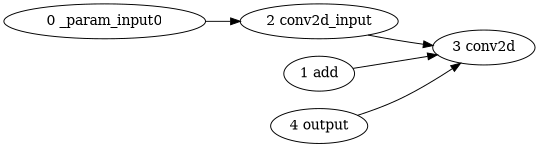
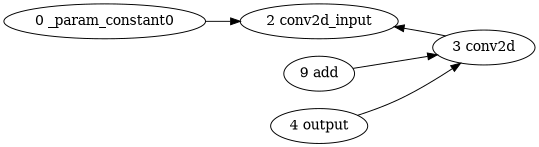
node "0 _param_input0": label "0 _param_input0" -> "0 _param_constant0"
edge "2 conv2d_input" -> "3 conv2d": reversed
node "1 add": label "1 add" -> "9 add"
